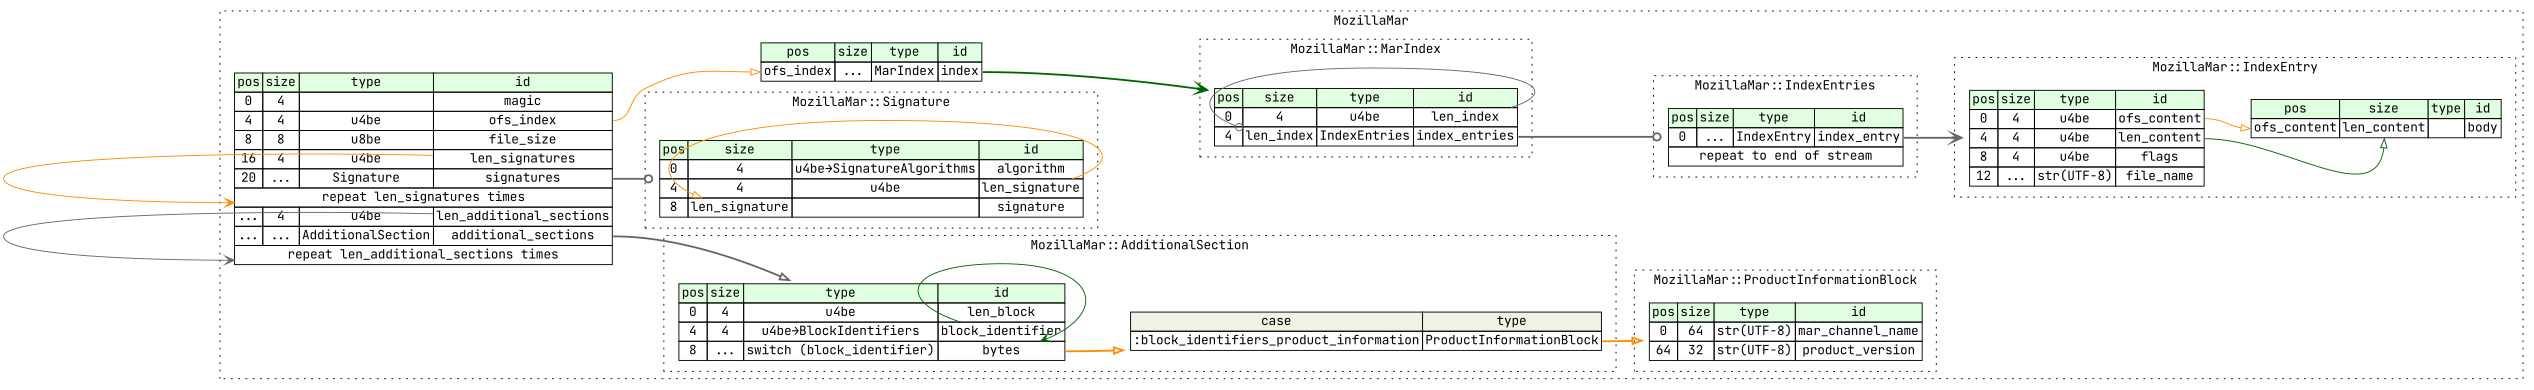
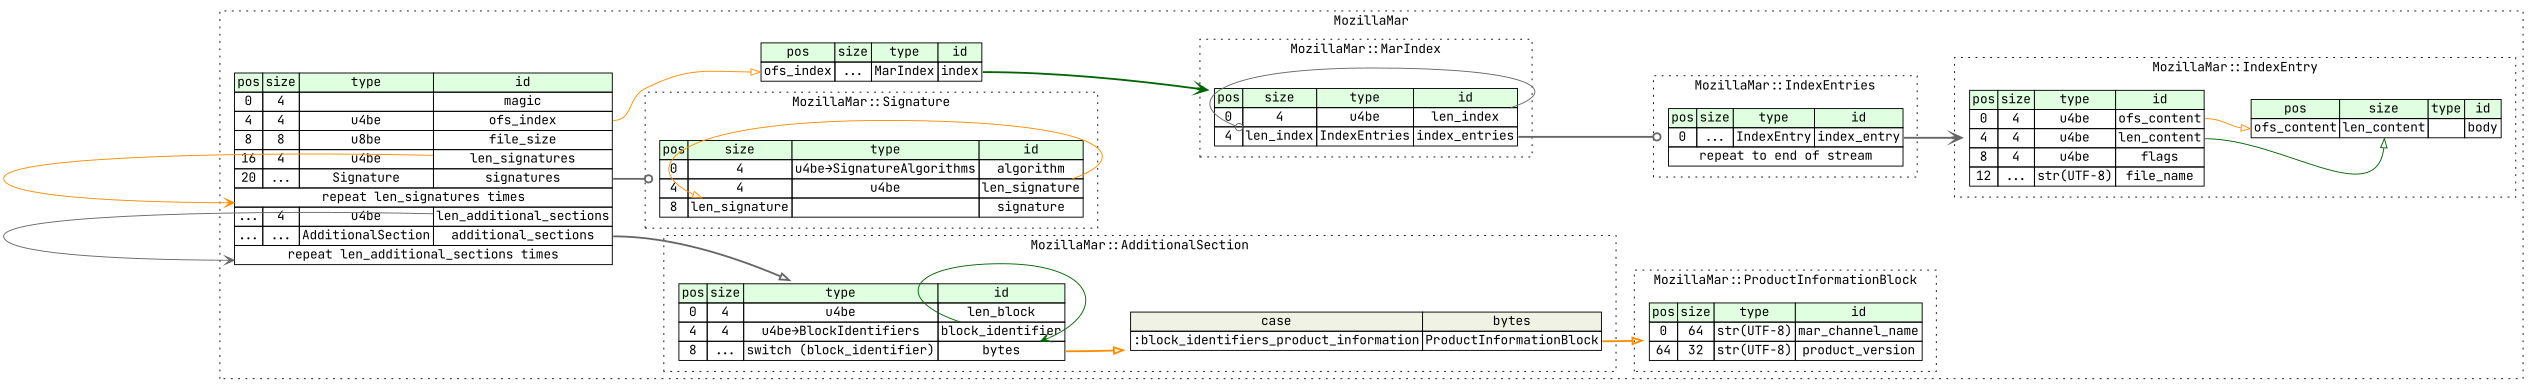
node "case": text "type" -> "bytes"
